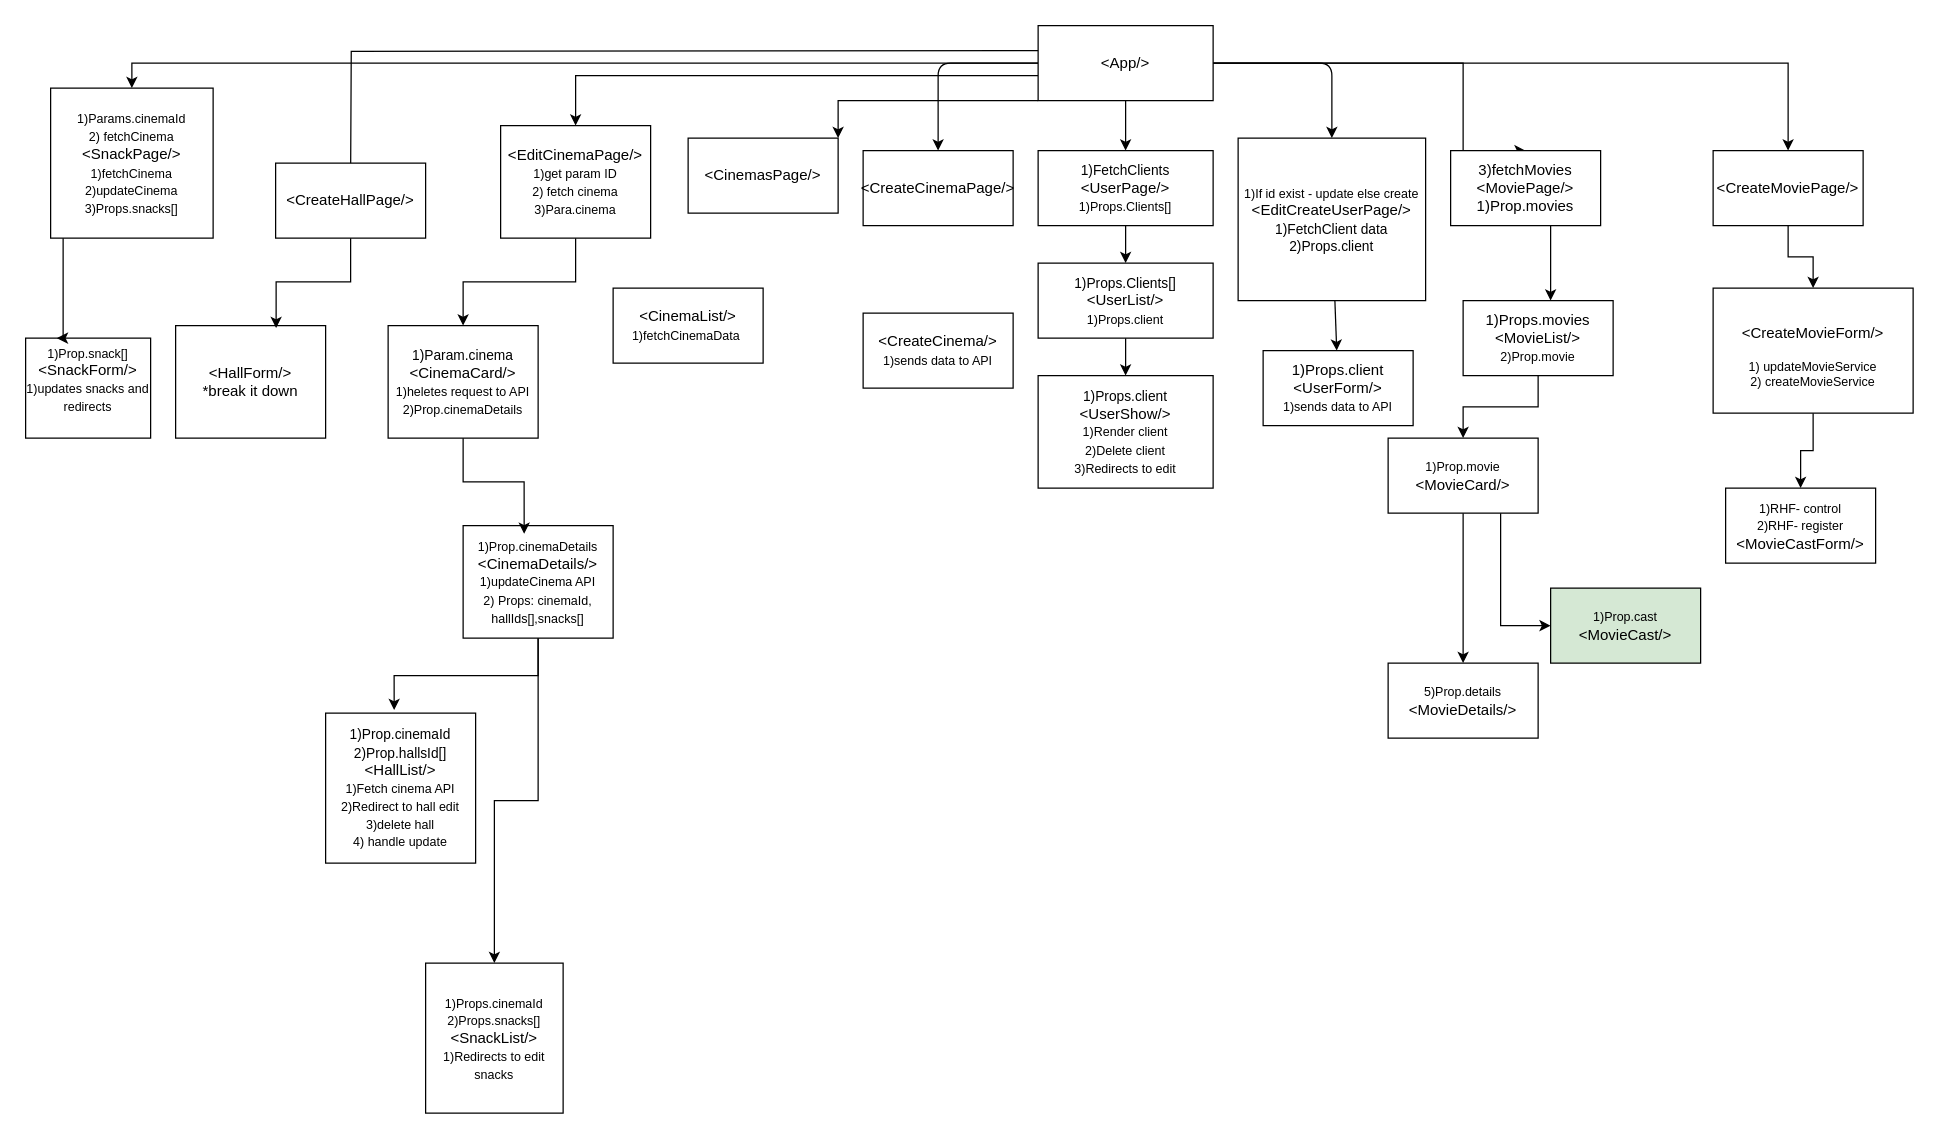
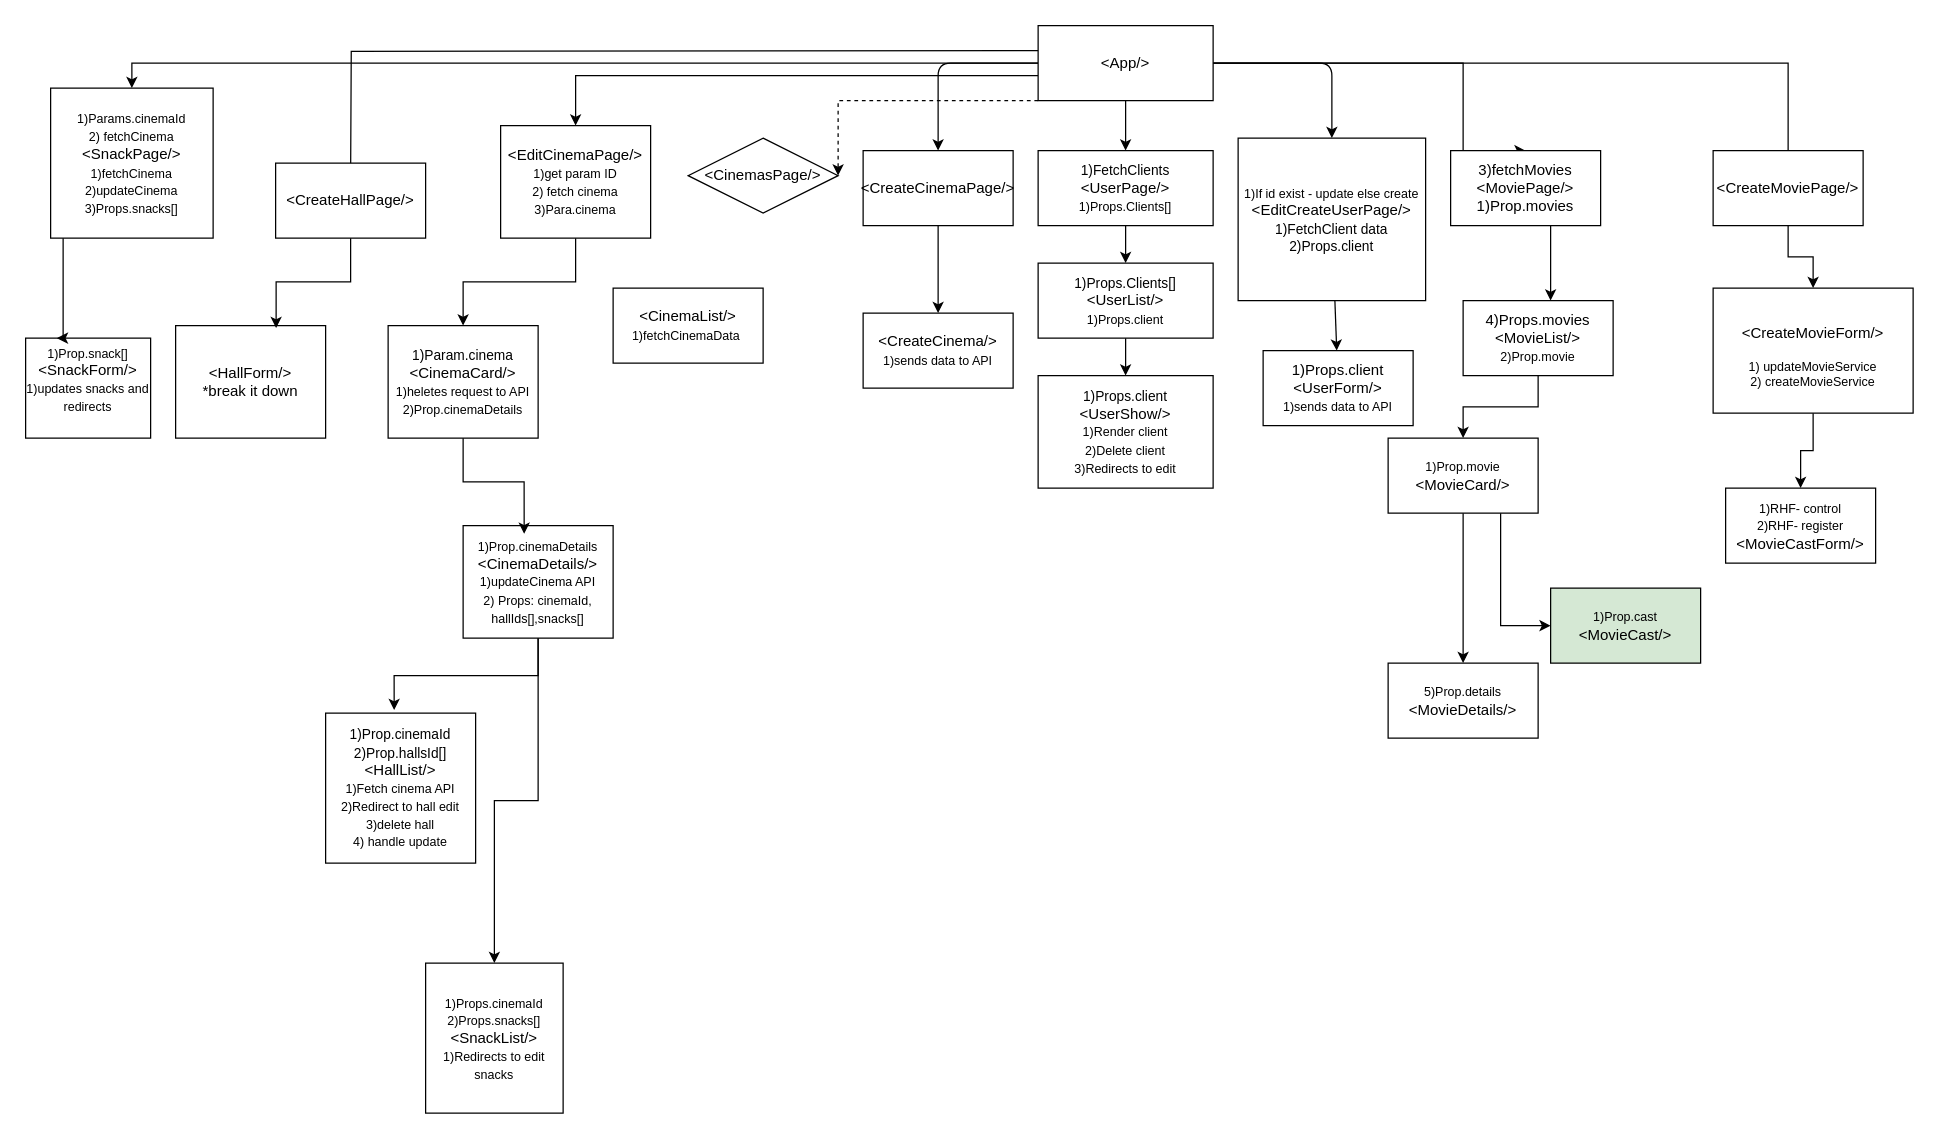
edge "<App/>" -> "<CinemasPage/>": style solid -> dashed
edge "<App/>" -> "<CreateMoviePage/>": arrowhead classic -> none
node "<CinemasPage/>": shape rectangle -> diamond
edge "<CreateCinemaPage/>" -> "<CreateCinema/> 1)sends data to API": added
node "1)Props.movies <MovieList/> 2)Prop.movie": label "1)Props.movies <MovieList/> 2)Prop.movie" -> "4)Props.movies <MovieList/> 2)Prop.movie"
